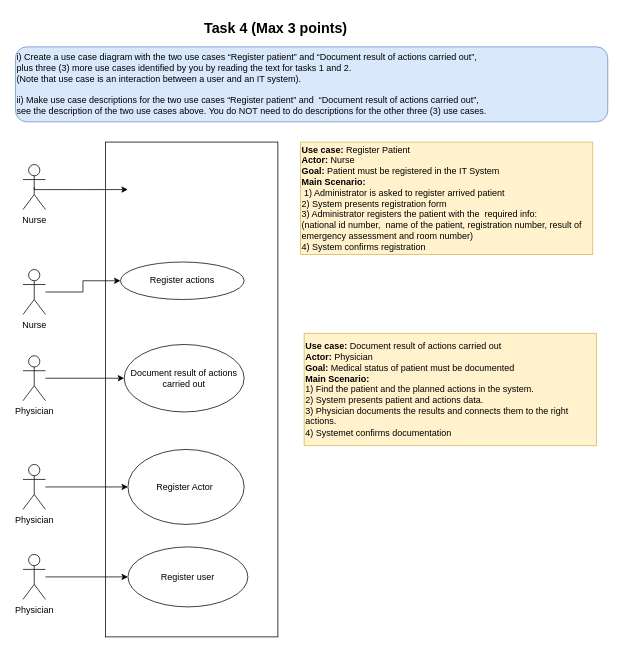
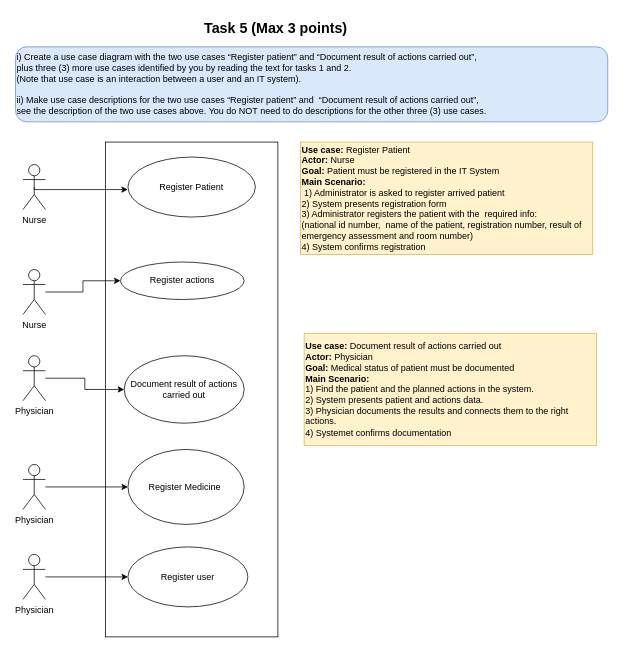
node "Task 4 (Max 3 points)": label "Task 4 (Max 3 points)" -> "Task 5 (Max 3 points)"
node "Register Patient": added
node "Document result of actions carried out": moved (184, 378) -> (184, 390)
node "Register Actor": label "Register Actor" -> "Register Medicine"
